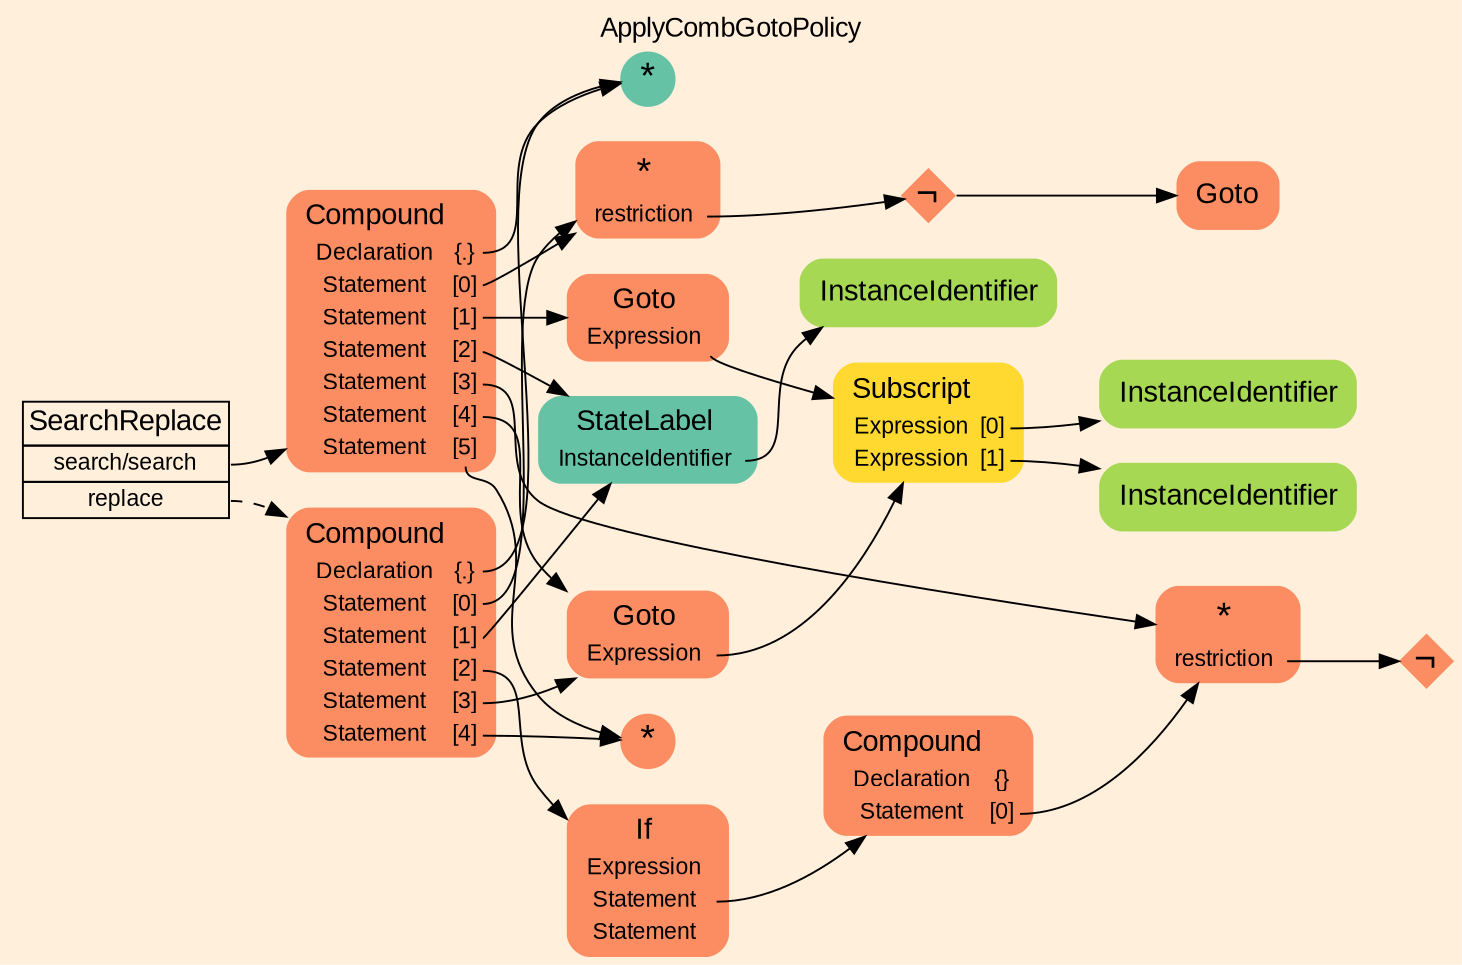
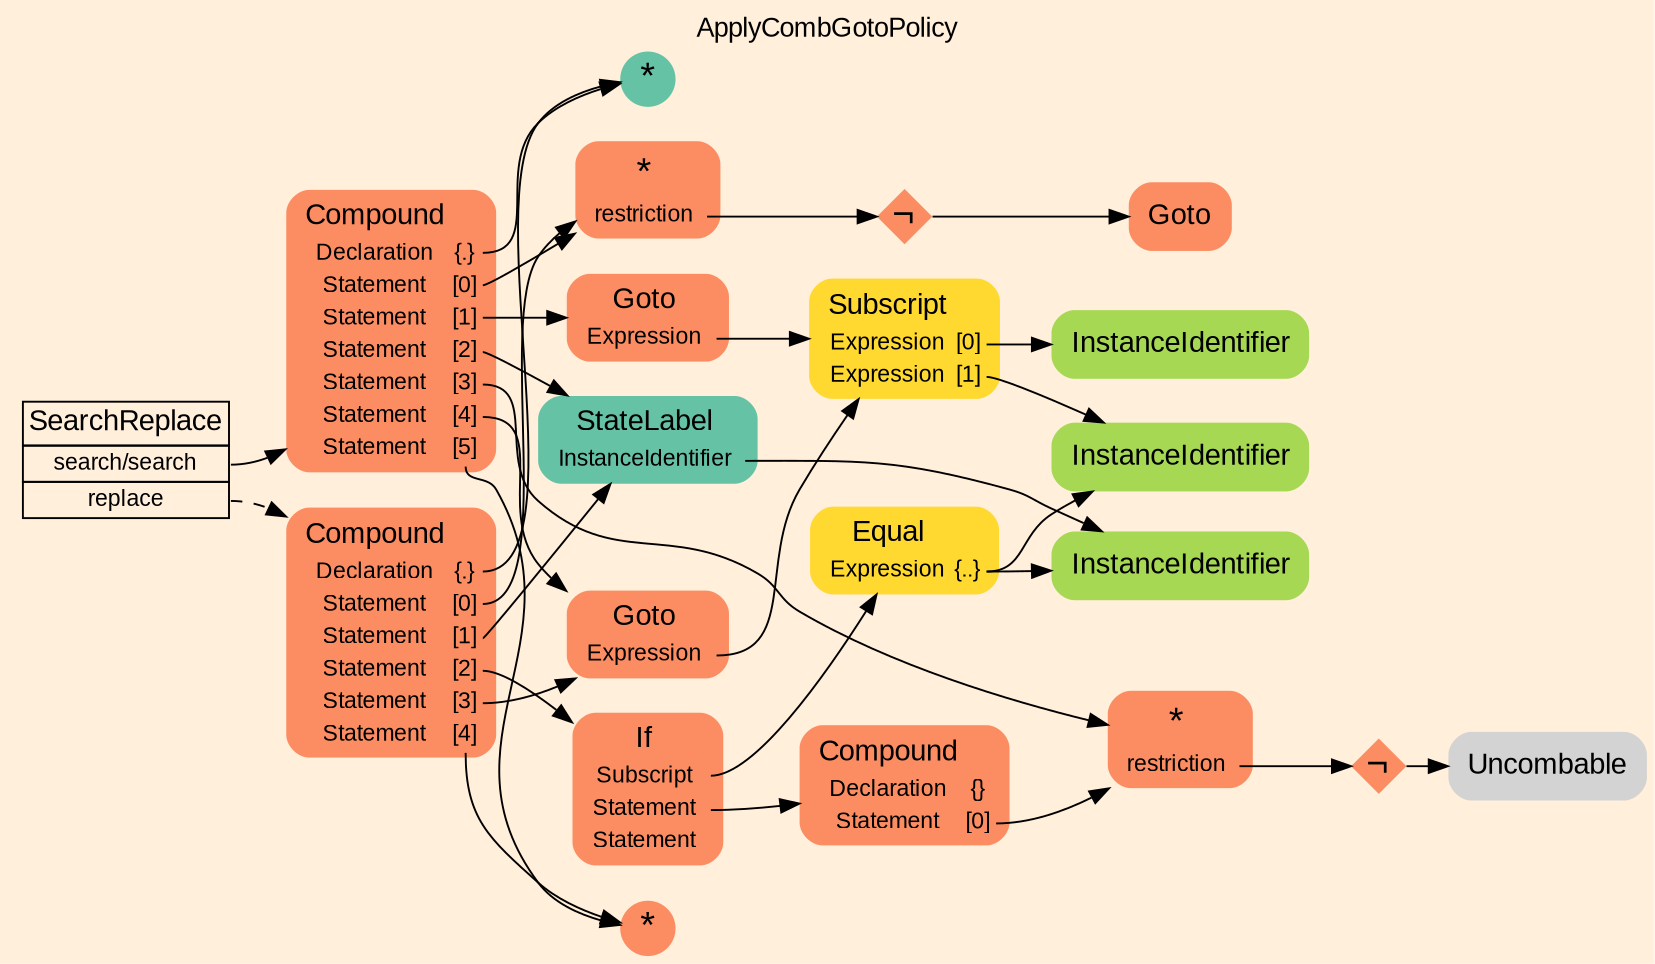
node "Equal": added
node "Uncombable": added
node "If": text "Expression" -> "Subscript"
